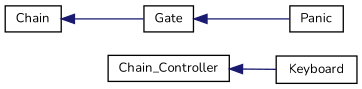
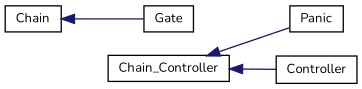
edge "Panic" -> "Gate": now "Panic" -> "Chain_Controller"
node "Keyboard": label "Keyboard" -> "Controller"
